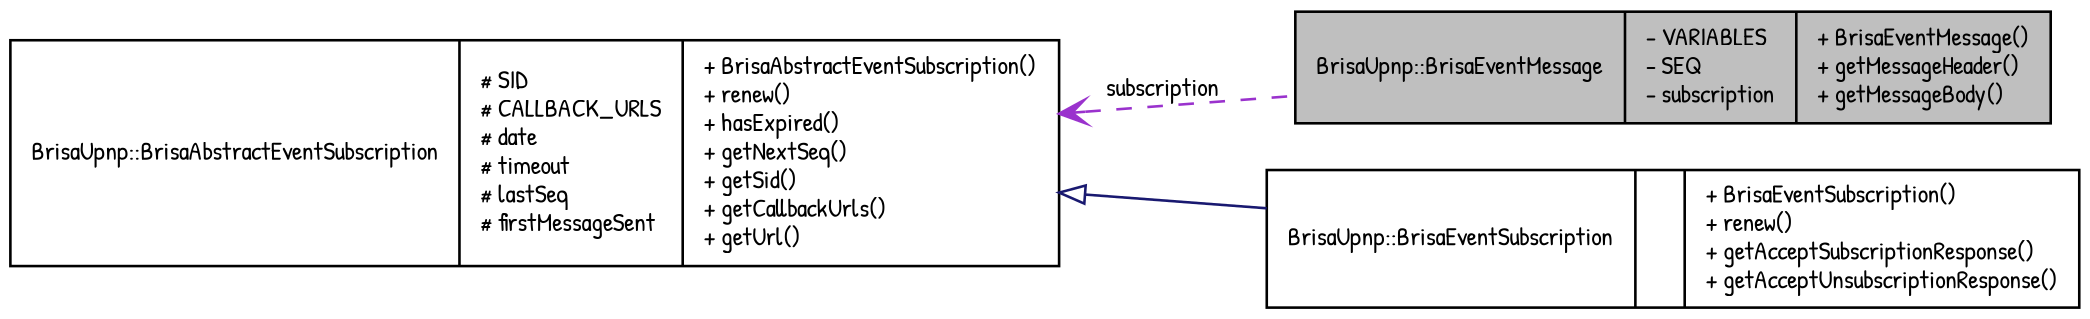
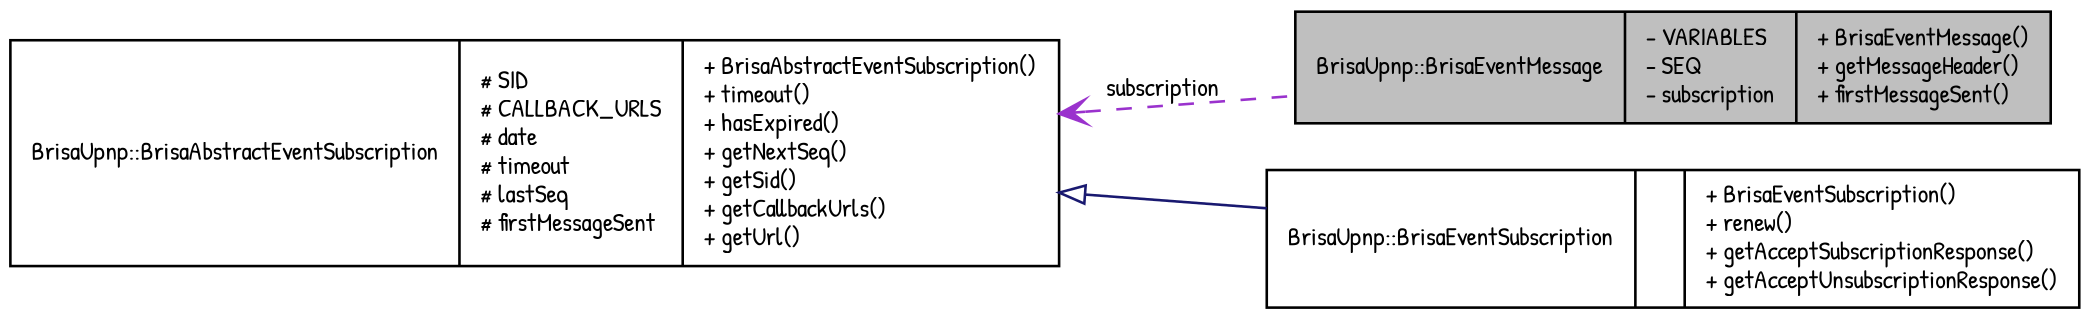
node "BrisaUpnp::BrisaAbstractEventSubscription": text "+ renew()" -> "+ timeout()"
node "BrisaUpnp::BrisaEventMessage": text "+ getMessageBody()" -> "+ firstMessageSent()"
